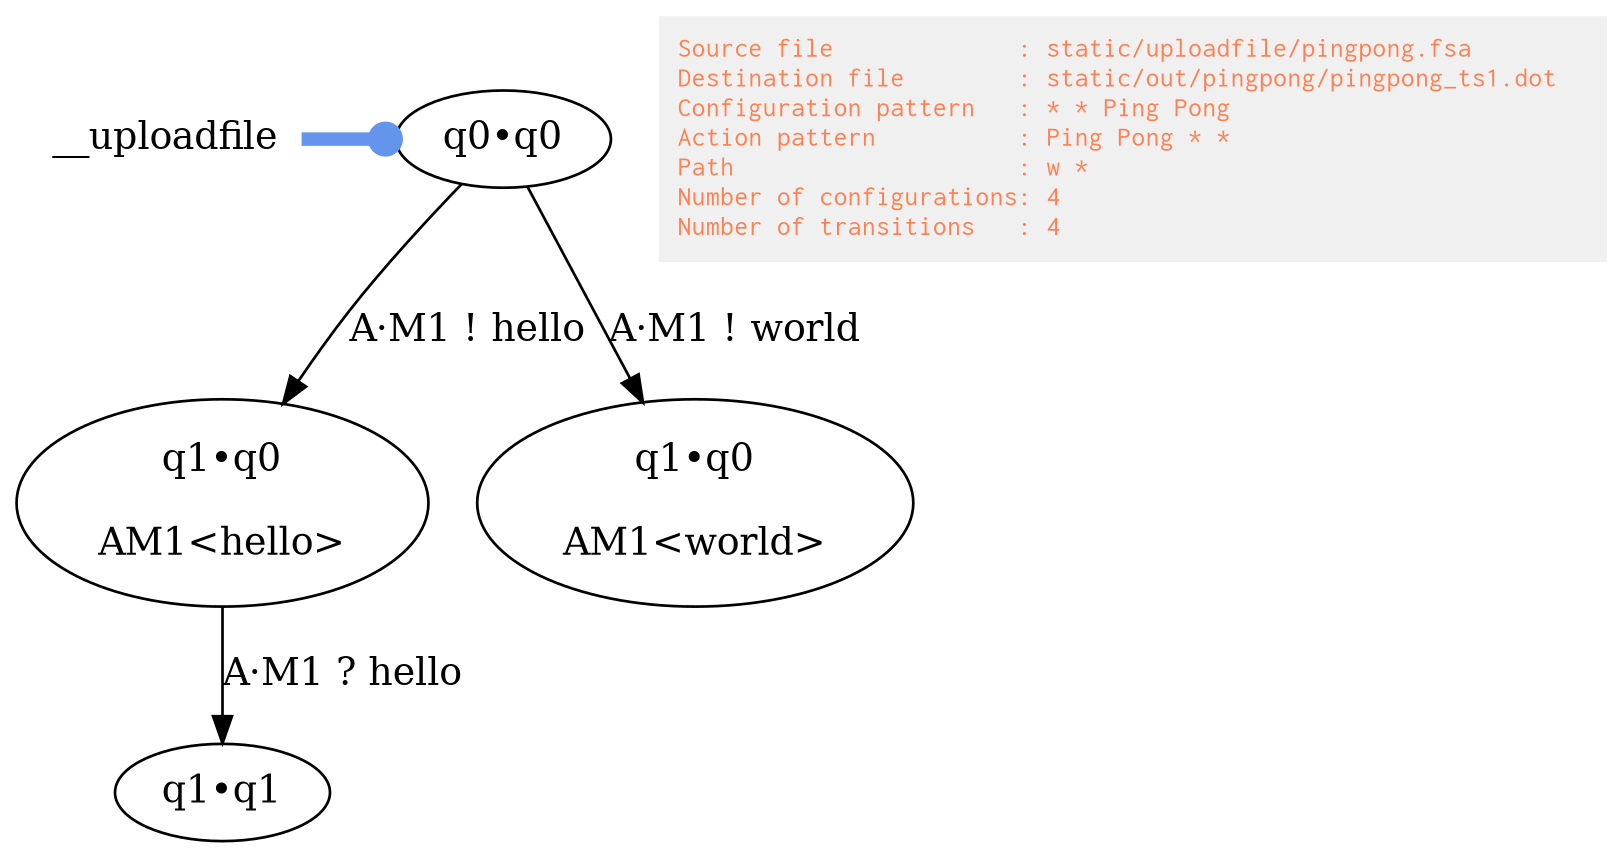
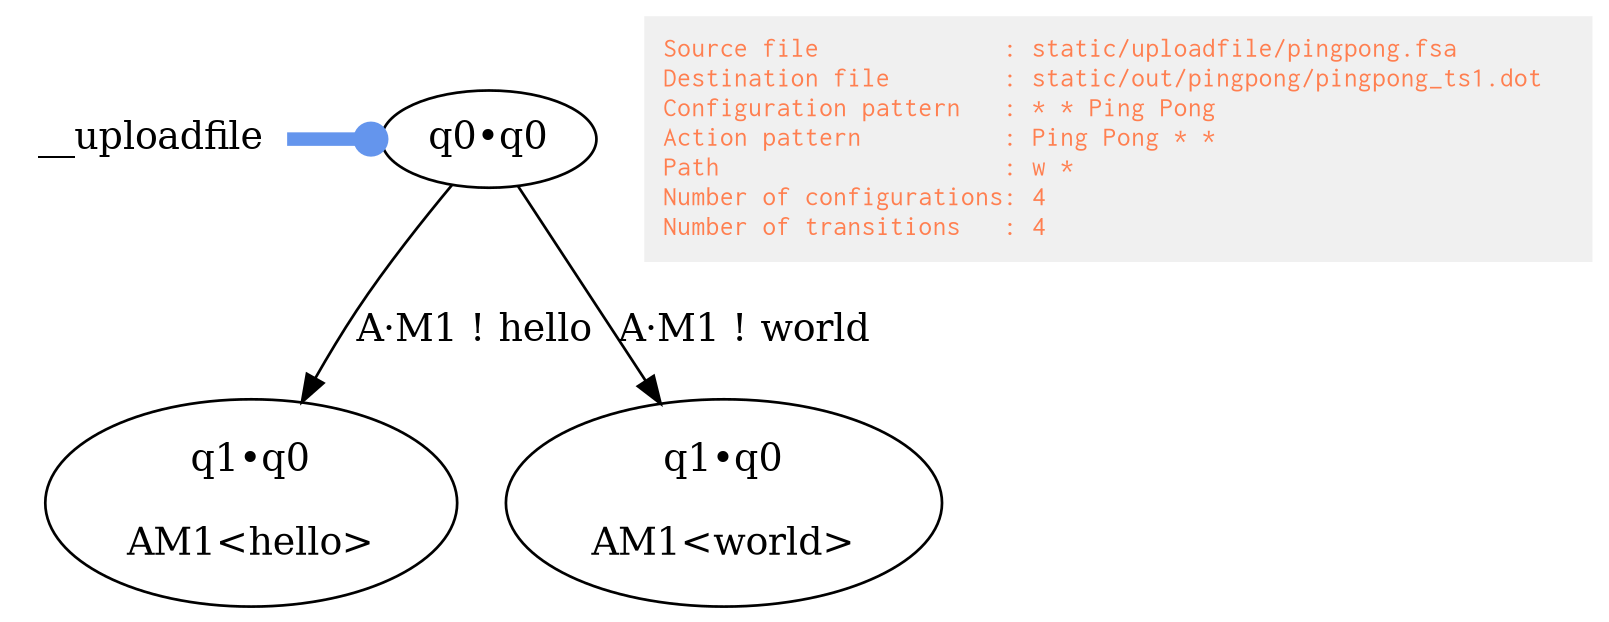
node "q1•q1": removed
